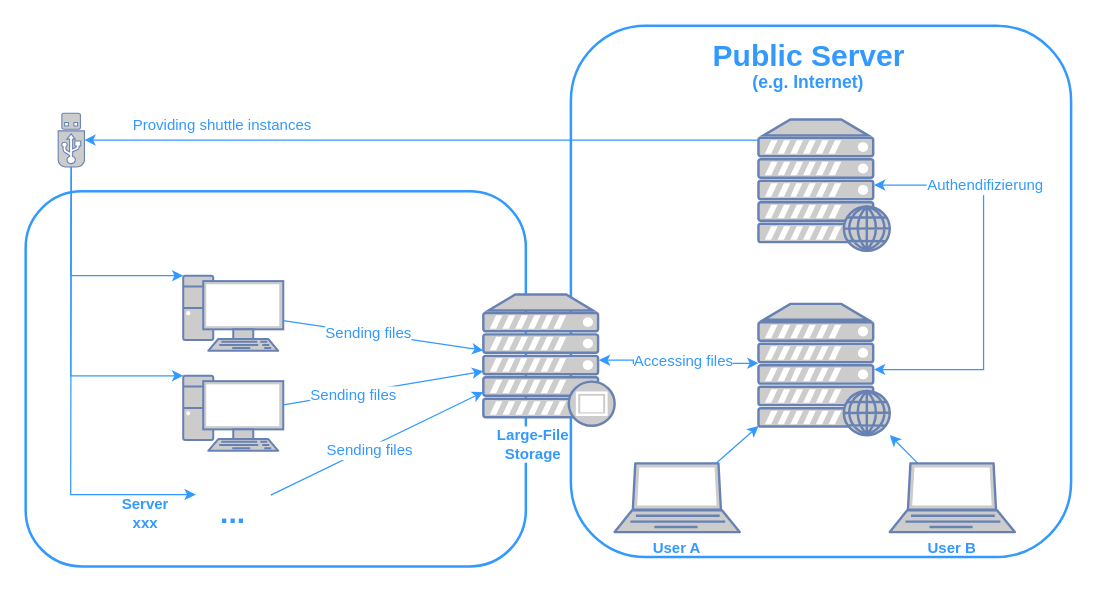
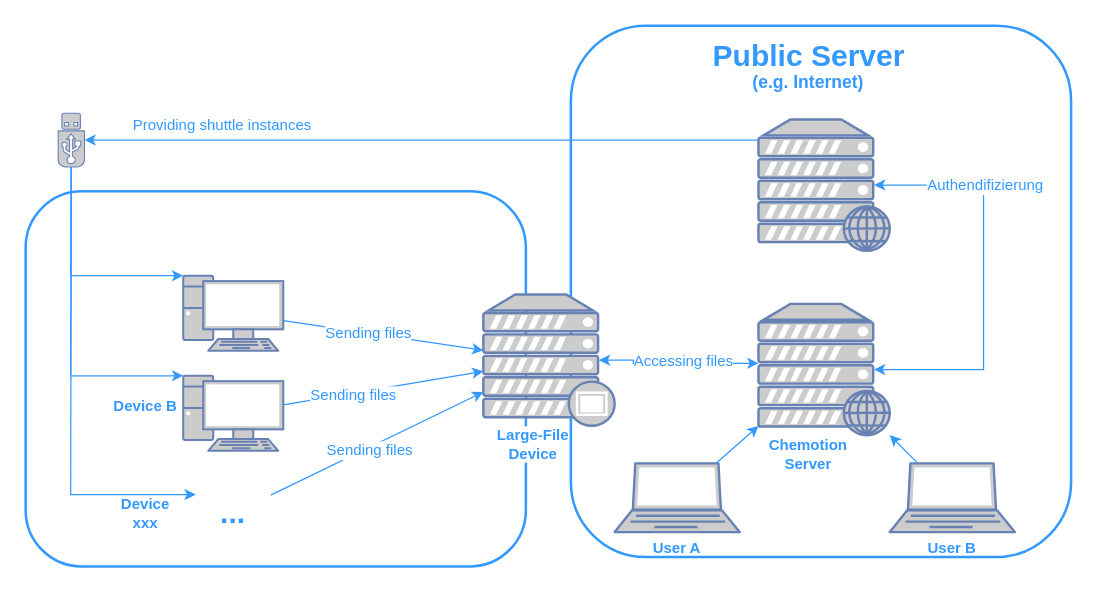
node "Device B": added
node "Large-File Storage": label "Large-File Storage" -> "Large-File Device"
node "Chemotion Server": added
node "Server xxx": label "Server xxx" -> "Device xxx"
